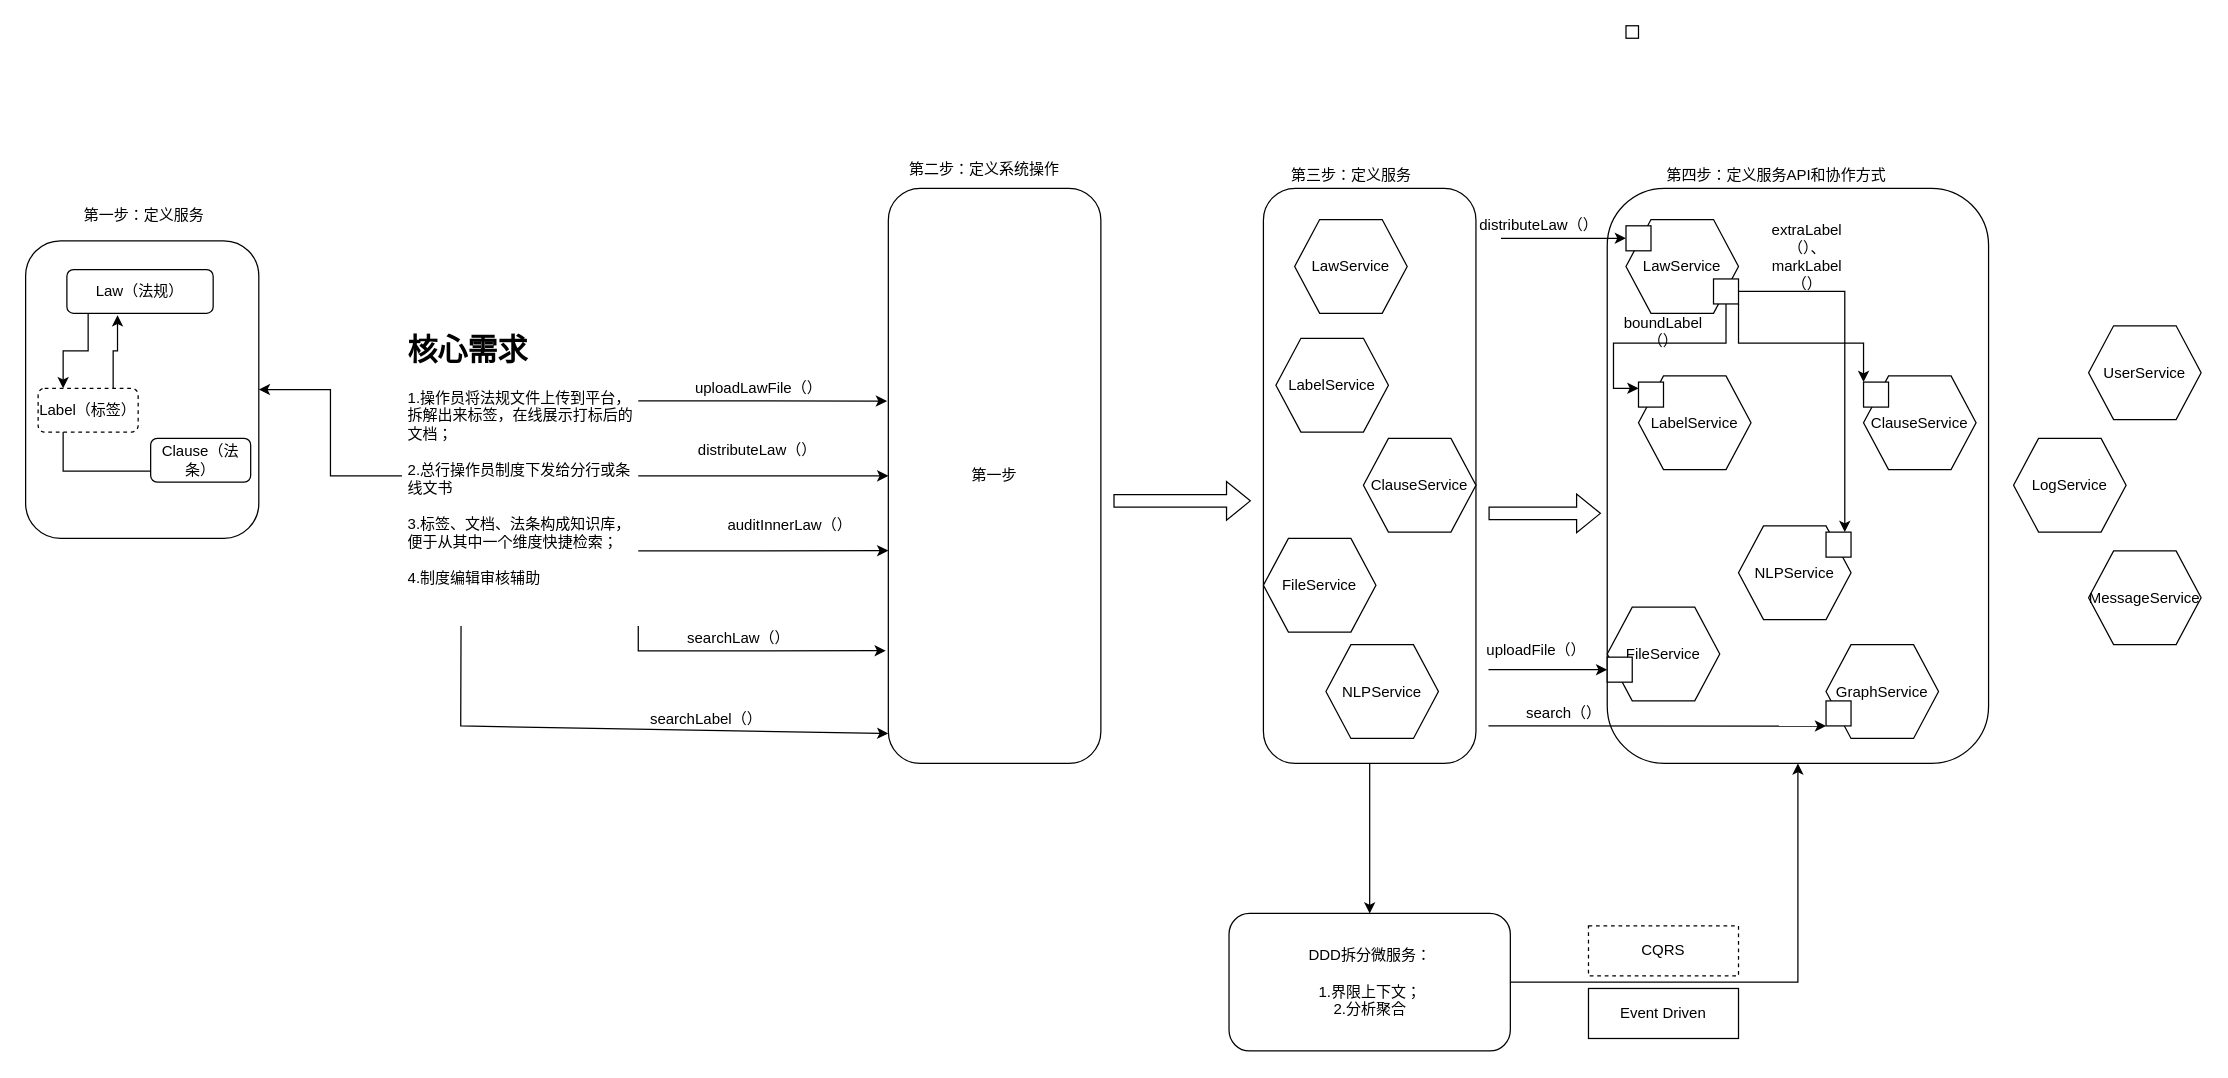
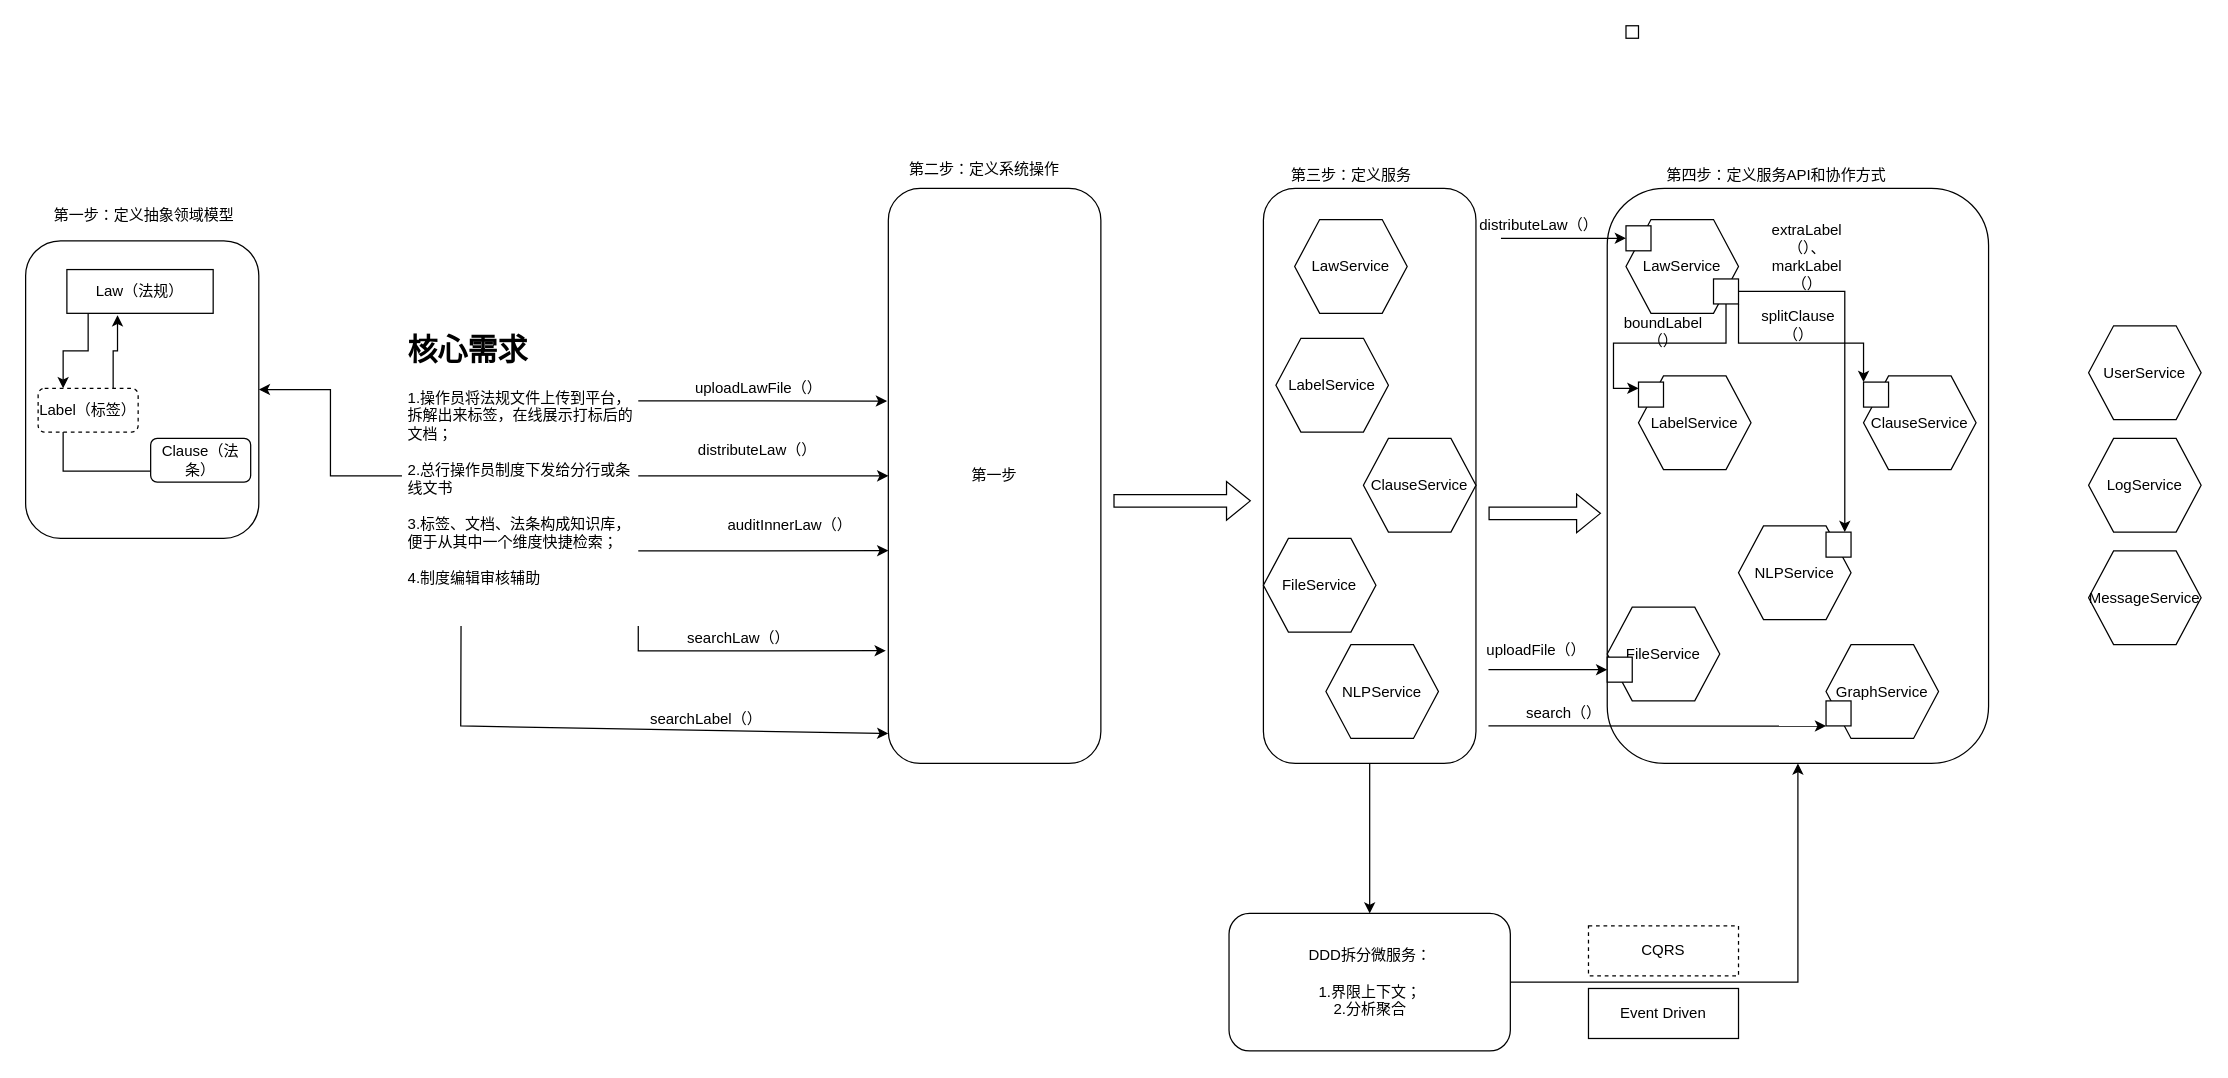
node "第一步：定义服务": label "第一步：定义服务" -> "第一步：定义抽象领域模型"
node "Law（法规）": shape rounded rectangle -> rectangle
node "splitClause（）": added
node "LogService": moved (2069, 485) -> (2144, 485)
